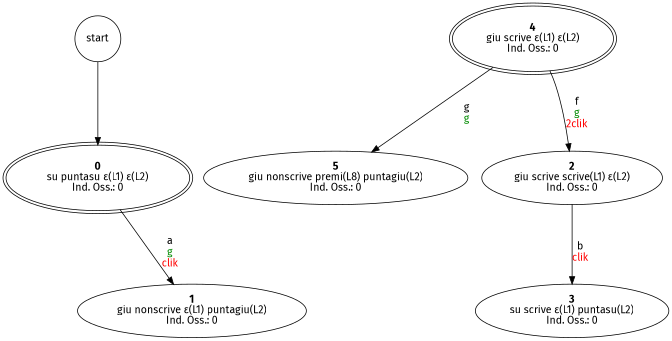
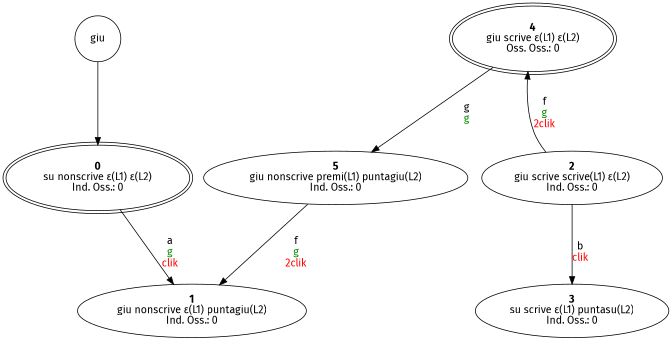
node "start": label "start" -> "giu"
node "4": text "Ind. Oss.: 0" -> "Oss. Oss.: 0"
edge "4" -> "2": reversed
node "0": text "su puntasu ε(L1) ε(L2)" -> "su nonscrive ε(L1) ε(L2)"
node "5": text "giu nonscrive premi(L8) puntagiu(L2)" -> "giu nonscrive premi(L1) puntagiu(L2)"
edge "5" -> "1": added, label "f g 2clik"
